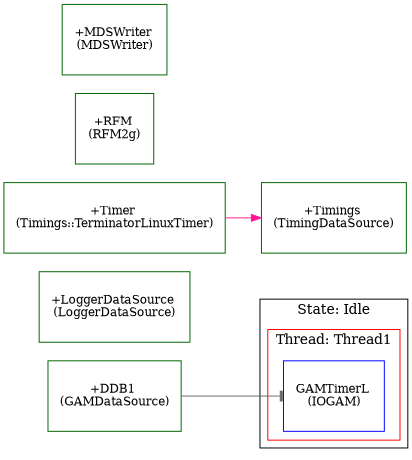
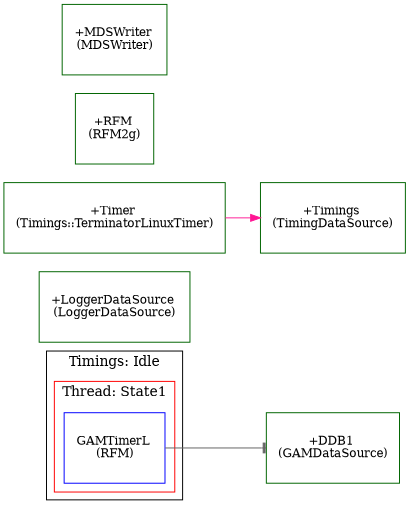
cluster "State: Idle": label "State: Idle" -> "Timings: Idle"
cluster "Thread: Thread1": label "Thread: Thread1" -> "Thread: State1"
edge "+DDB1" -> "GAMTimerL": reversed
node "GAMTimerL": text "(IOGAM)" -> "(RFM)"
